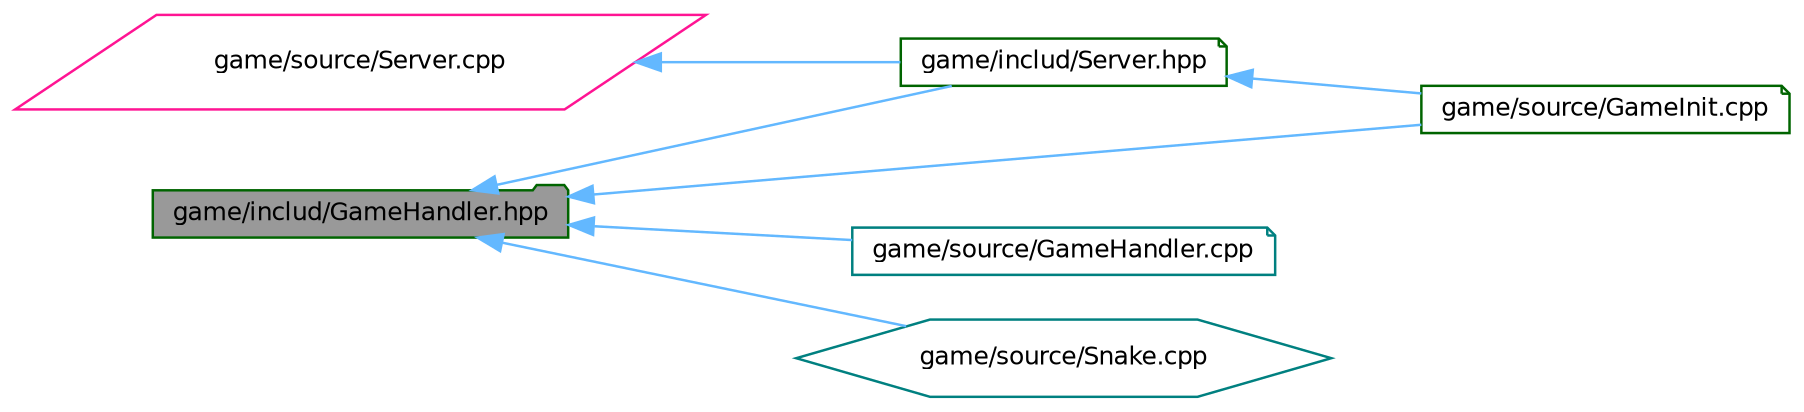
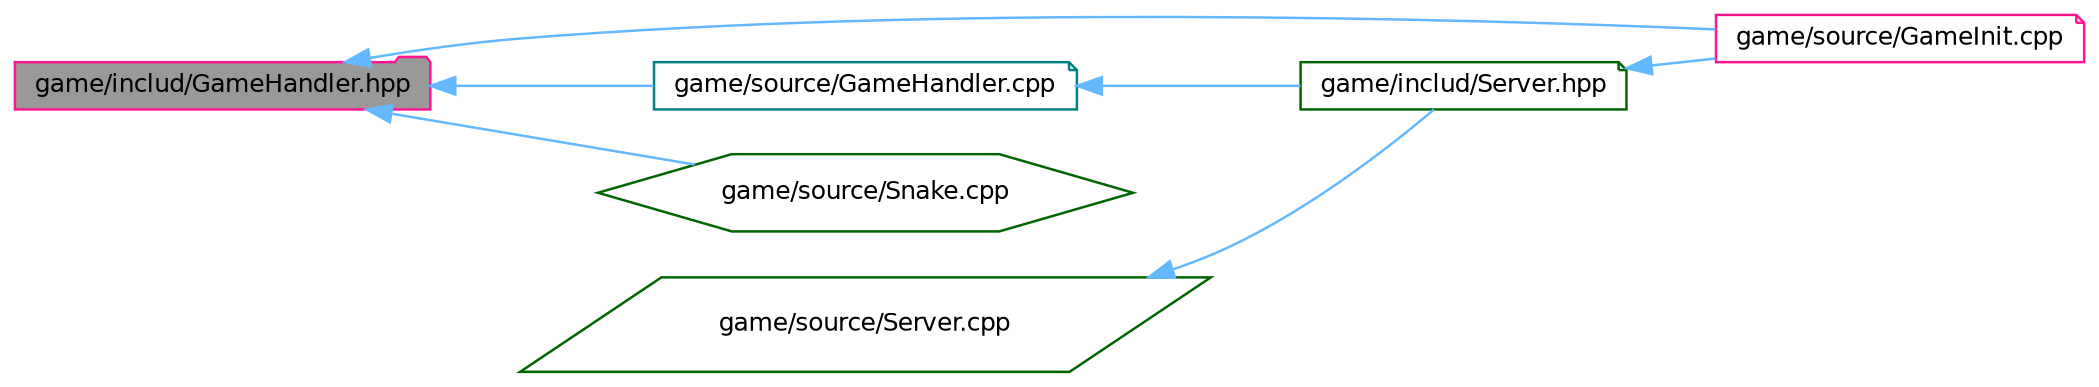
node "game/source/Server.cpp": color deeppink -> darkgreen
node "game/source/GameInit.cpp": color darkgreen -> deeppink
edge "game/includ/Server.hpp" -> "game/includ/GameHandler.hpp": now "game/includ/Server.hpp" -> "game/source/GameHandler.cpp"
node "game/includ/GameHandler.hpp": color darkgreen -> deeppink
node "game/source/Snake.cpp": color teal -> darkgreen
